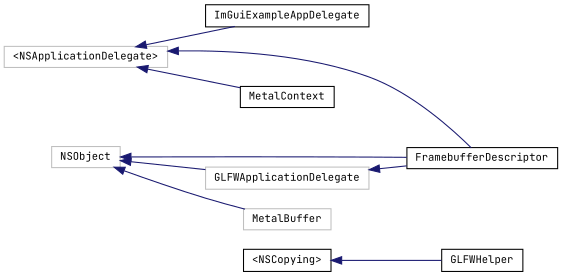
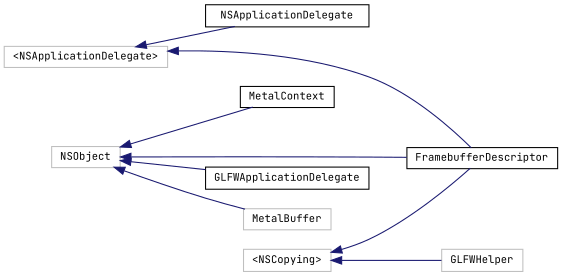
node "ImGuiExampleAppDelegate": label "ImGuiExampleAppDelegate" -> "NSApplicationDelegate"
edge "MetalContext" -> "<NSApplicationDelegate>": now "MetalContext" -> "NSObject"
edge "FramebufferDescriptor" -> "GLFWApplicationDelegate": now "FramebufferDescriptor" -> "<NSCopying>"
node "GLFWApplicationDelegate": color grey75 -> black
node "<NSCopying>": color black -> grey75
node "GLFWHelper": color black -> grey75
